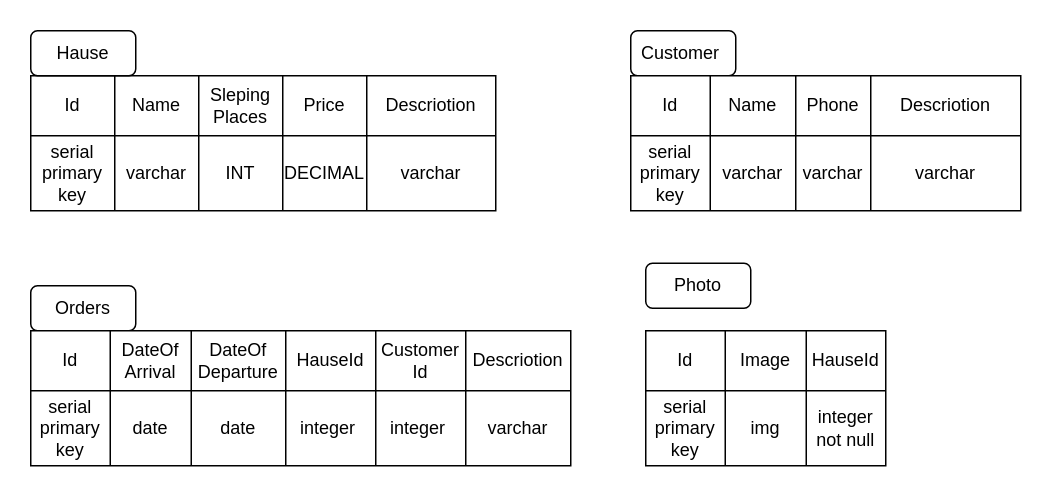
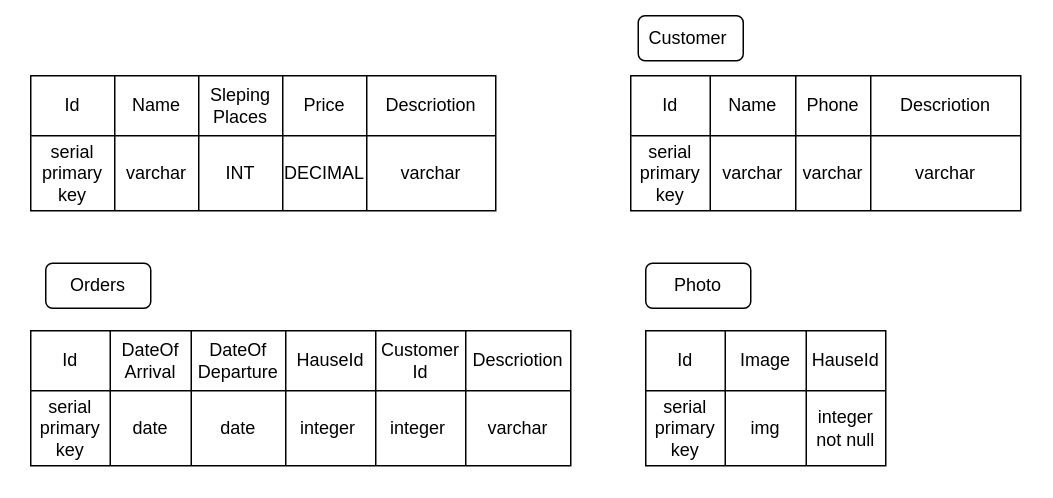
node "Hause": removed
node "Customer": moved (683, 53) -> (691, 38)
node "Orders": moved (83, 308) -> (98, 286)
